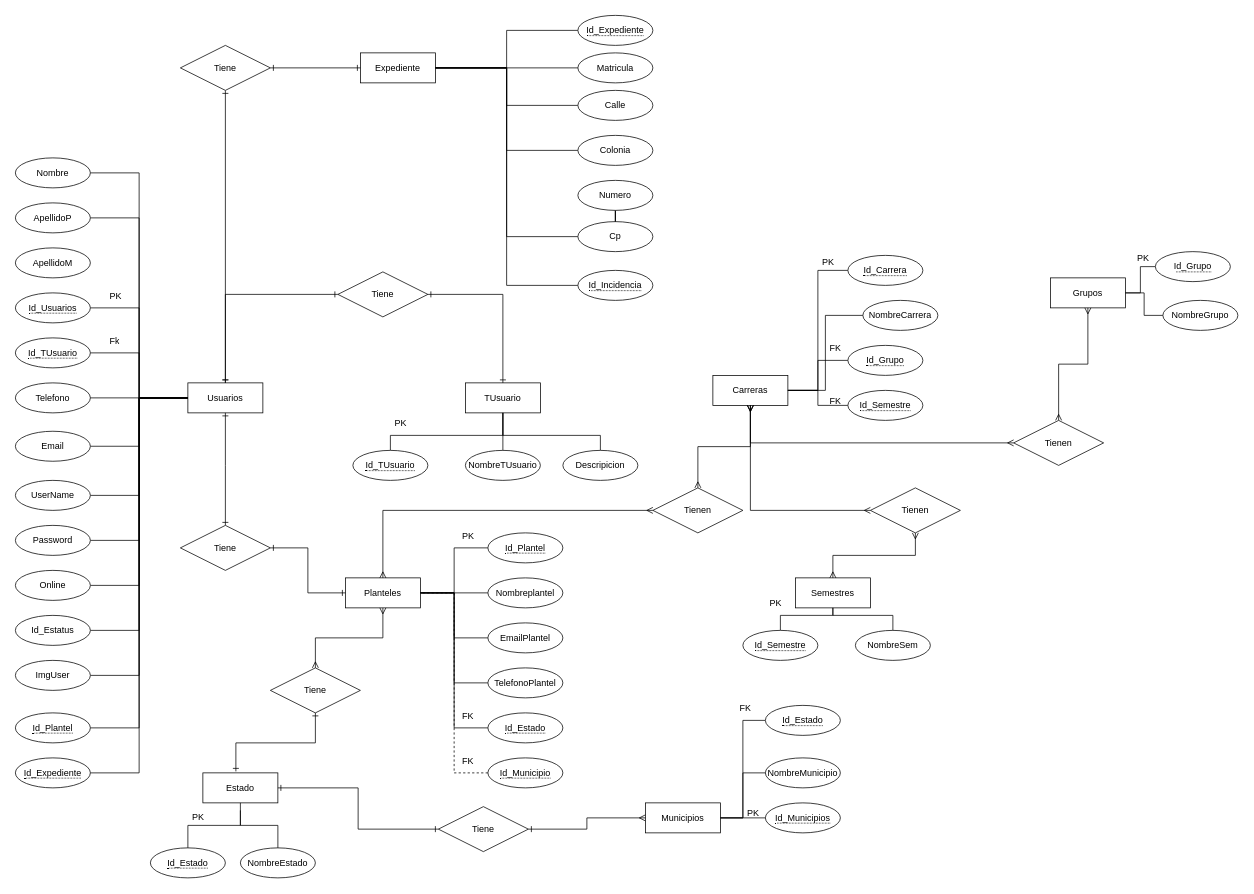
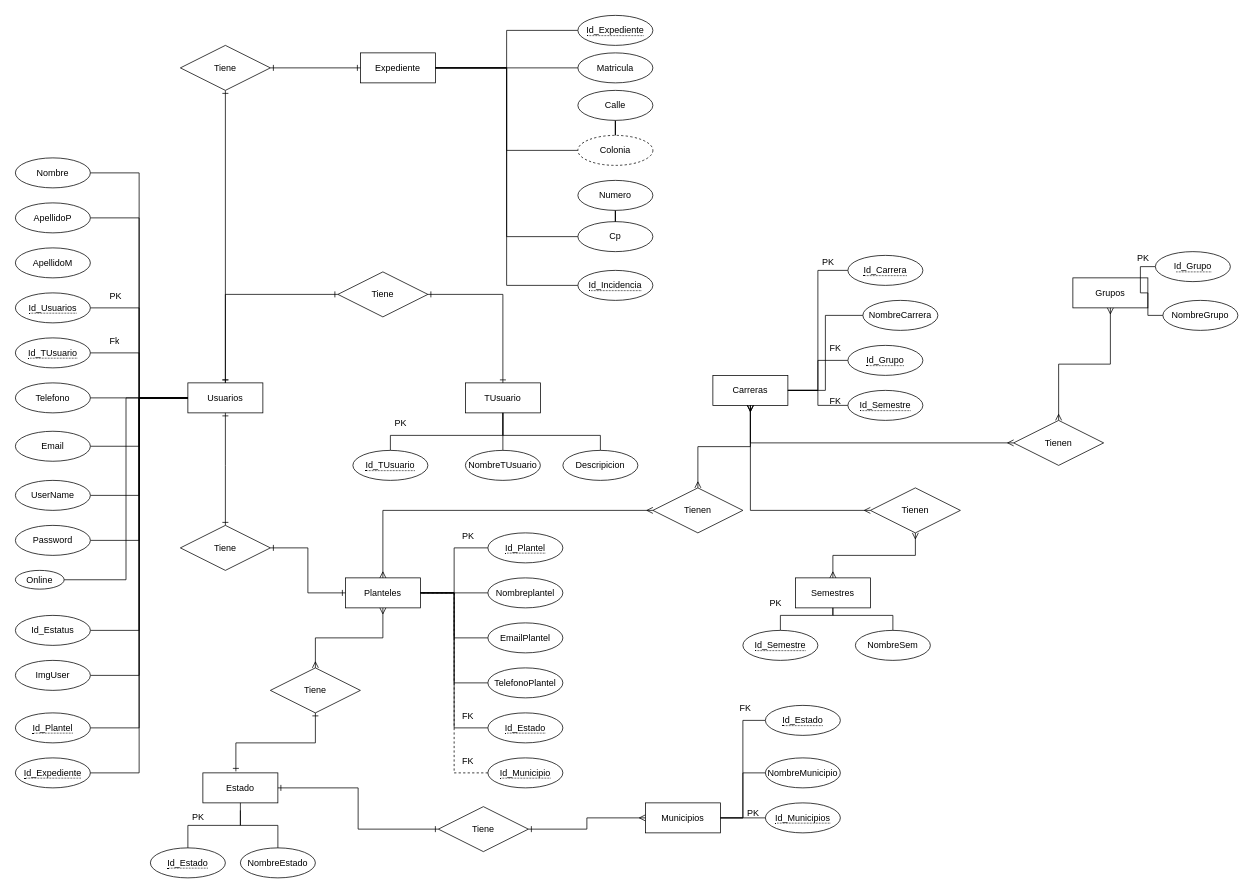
edge "Expediente" -- "Calle": now "Colonia" -- "Calle"
node "Colonia": style solid -> dashed
node "Grupos": moved (1088, 293) -> (1110, 293)
node "Online": size 75x30 -> 49x19
